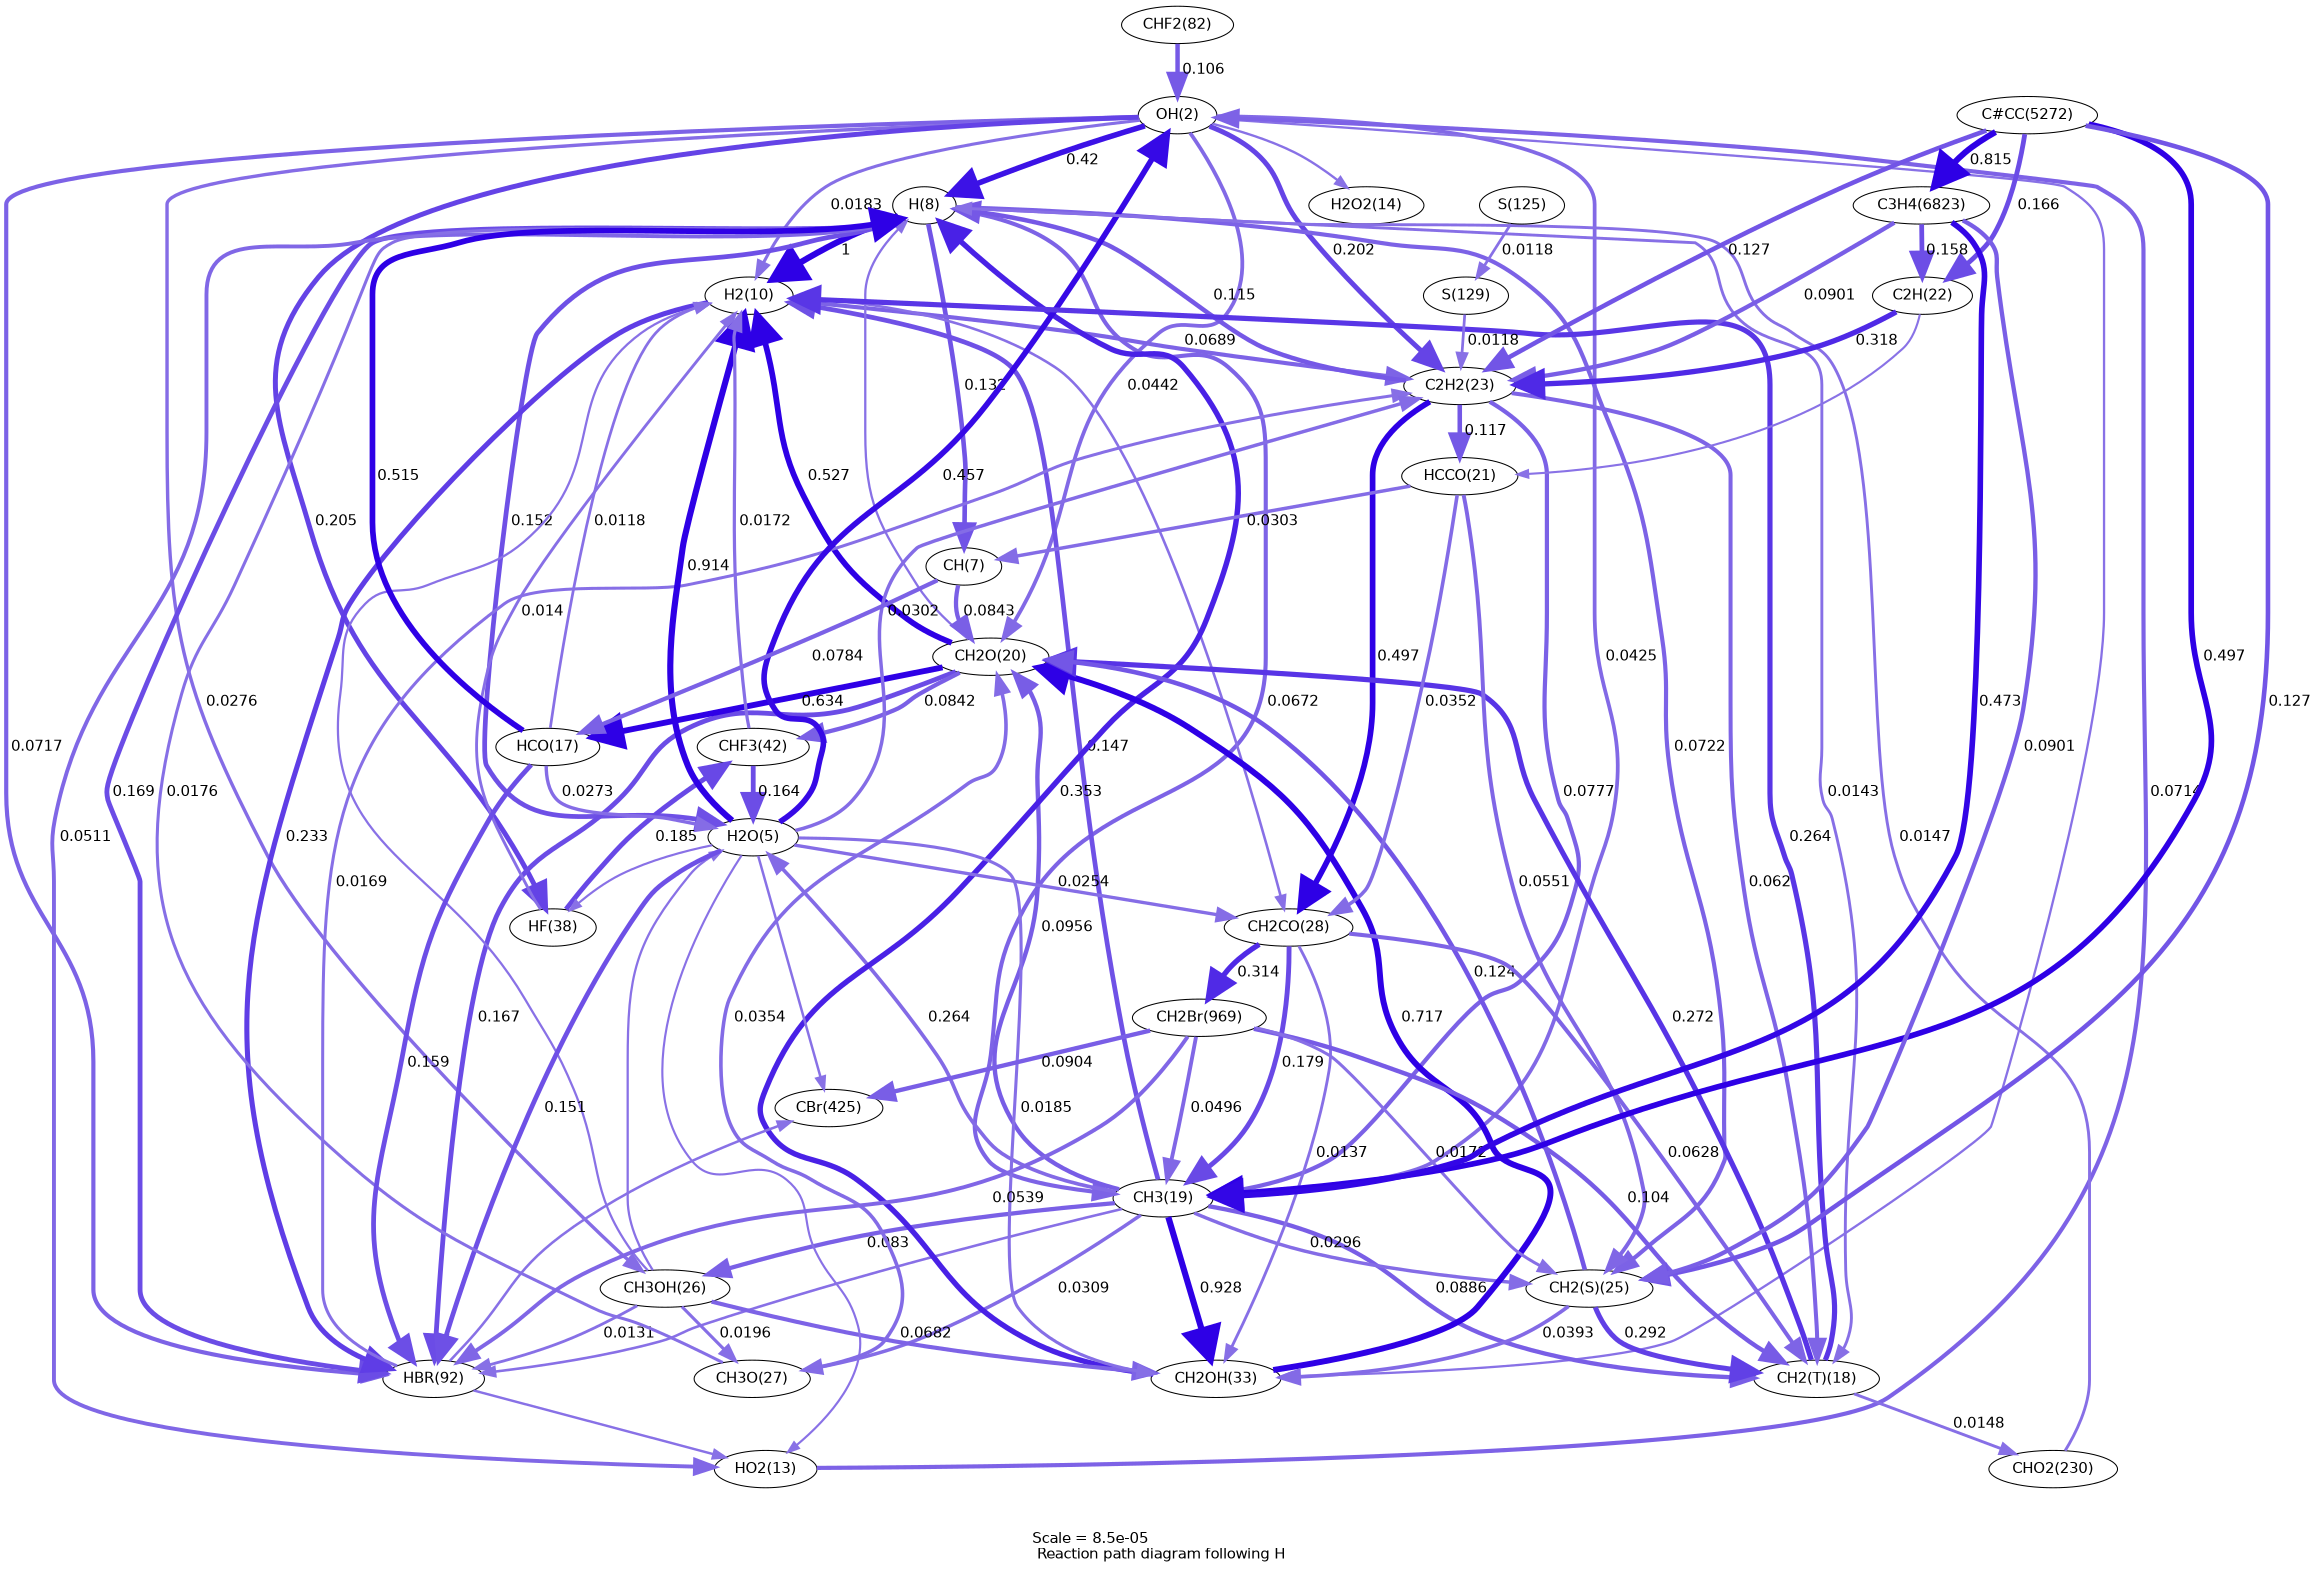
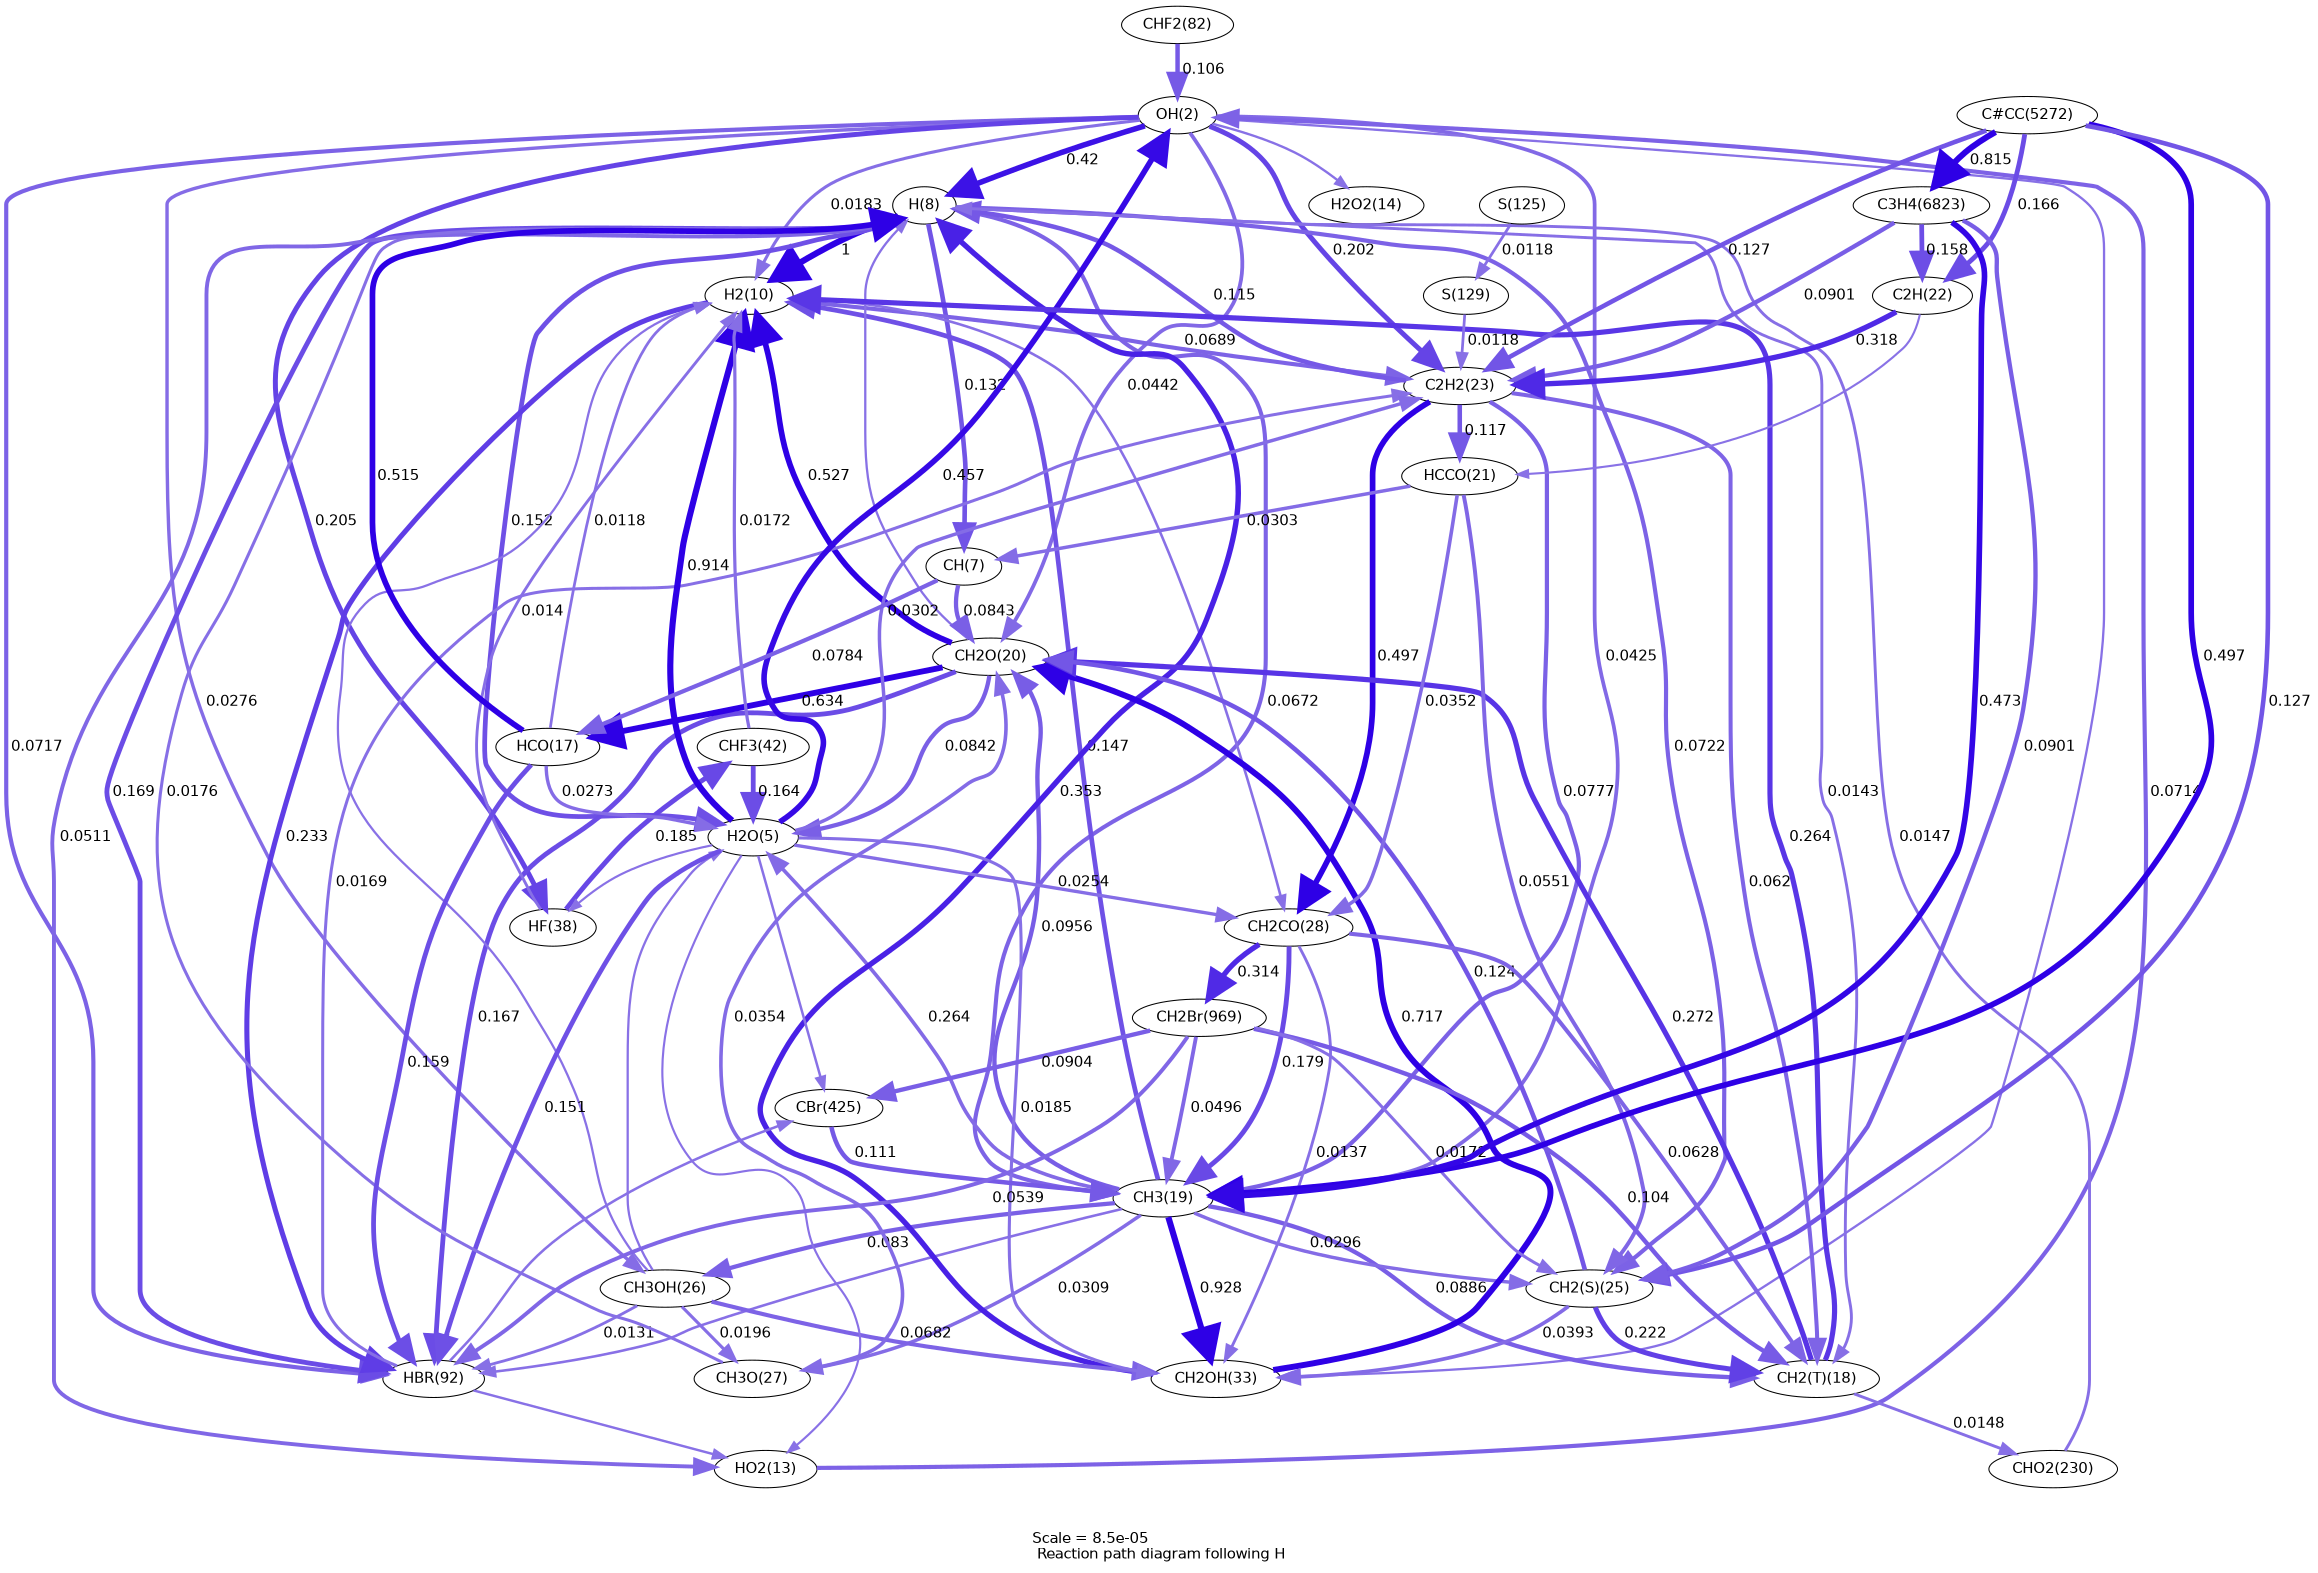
edge "CH2O(20)" -> "CHF3(42)": now "CH2O(20)" -> "H2O(5)"
edge "CBr(425)" -> "CH3(19)": added, label "0.111"
edge "CH2(S)(25)" -> "CH2(T)(18)": label " 0.292" -> " 0.222"
